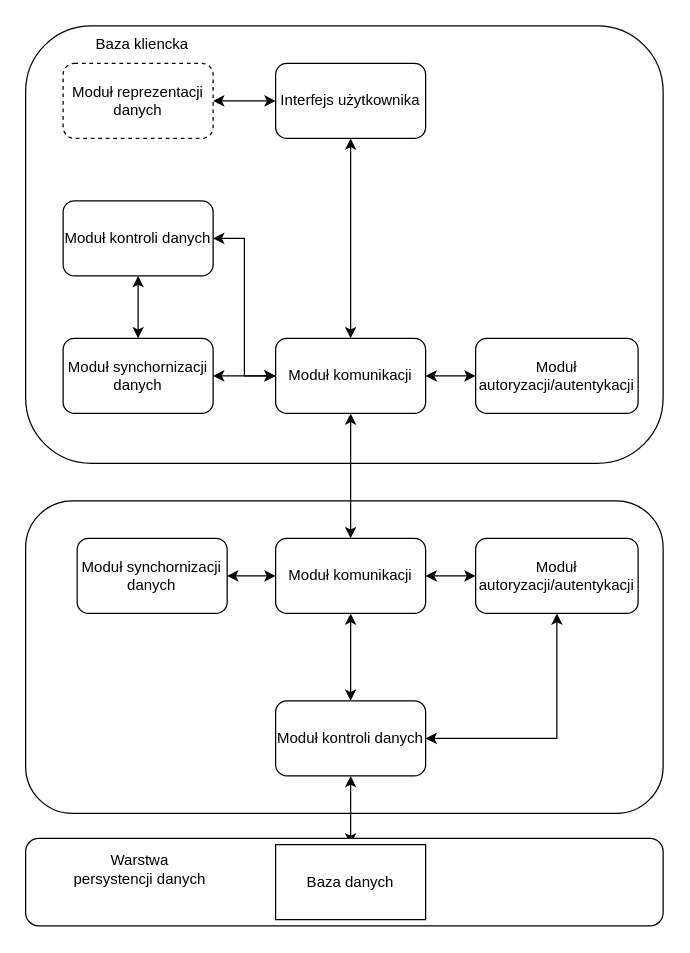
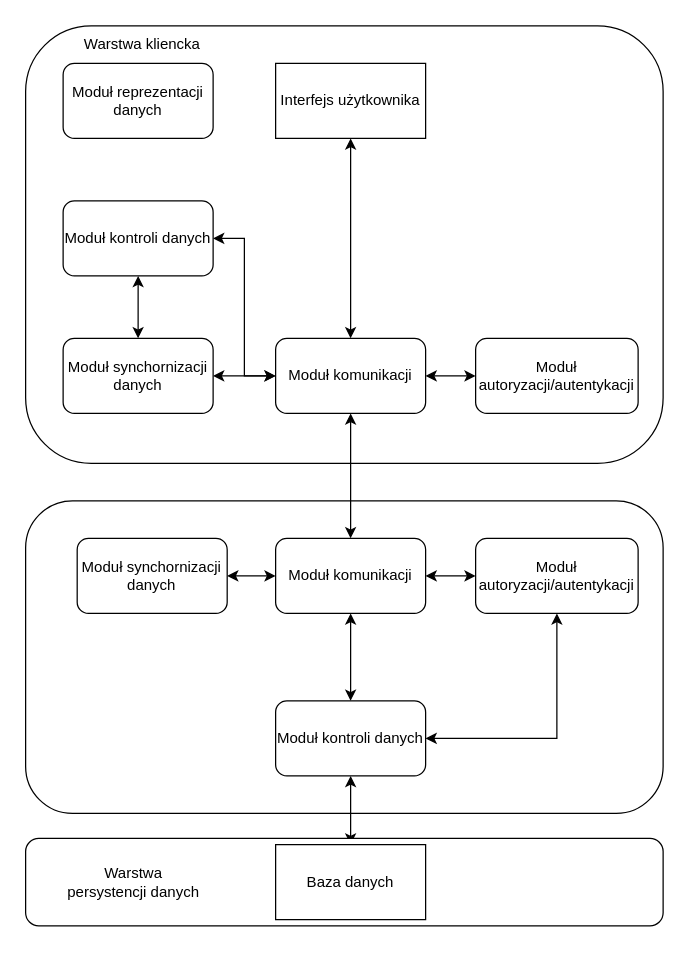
node "Baza kliencka": label "Baza kliencka" -> "Warstwa kliencka"
node "Moduł reprezentacji danych": style dashed -> solid
edge "Moduł reprezentacji danych" -- "Interfejs użytkownika": removed
node "Interfejs użytkownika": shape rounded rectangle -> rectangle
node "Warstwa persystencji danych": moved (140, 869) -> (133, 882)
